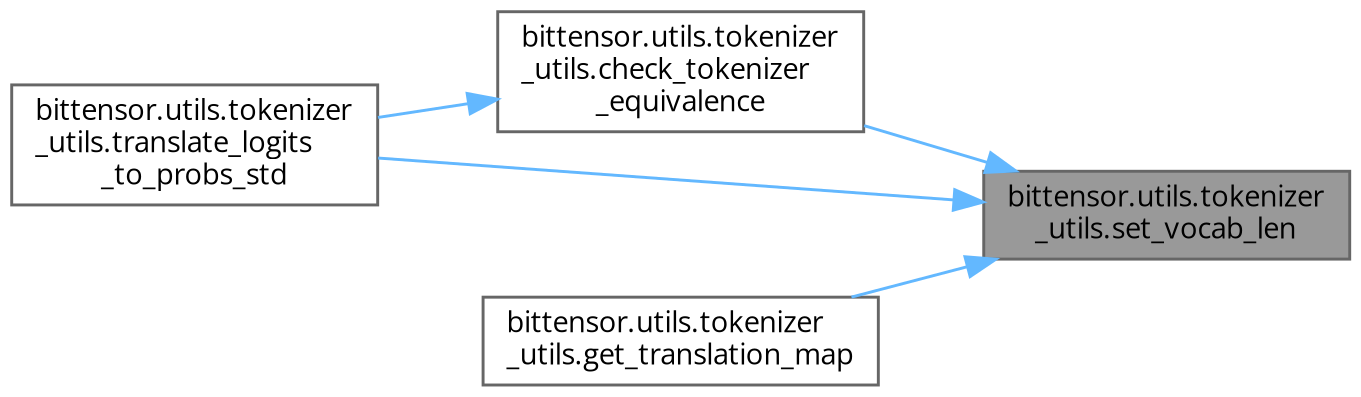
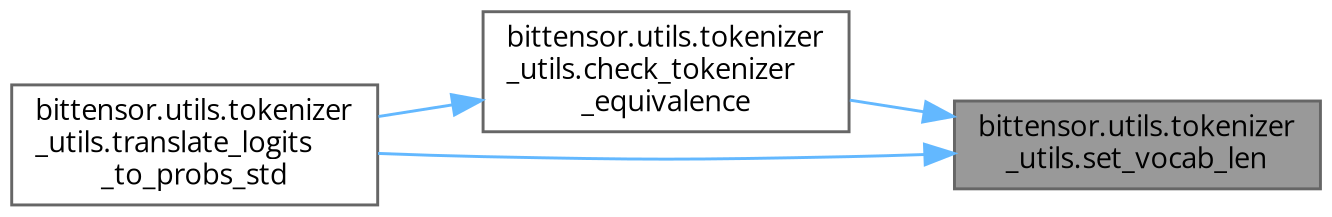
node "bittensor.utils.tokenizer _utils.get_translation_map": removed
